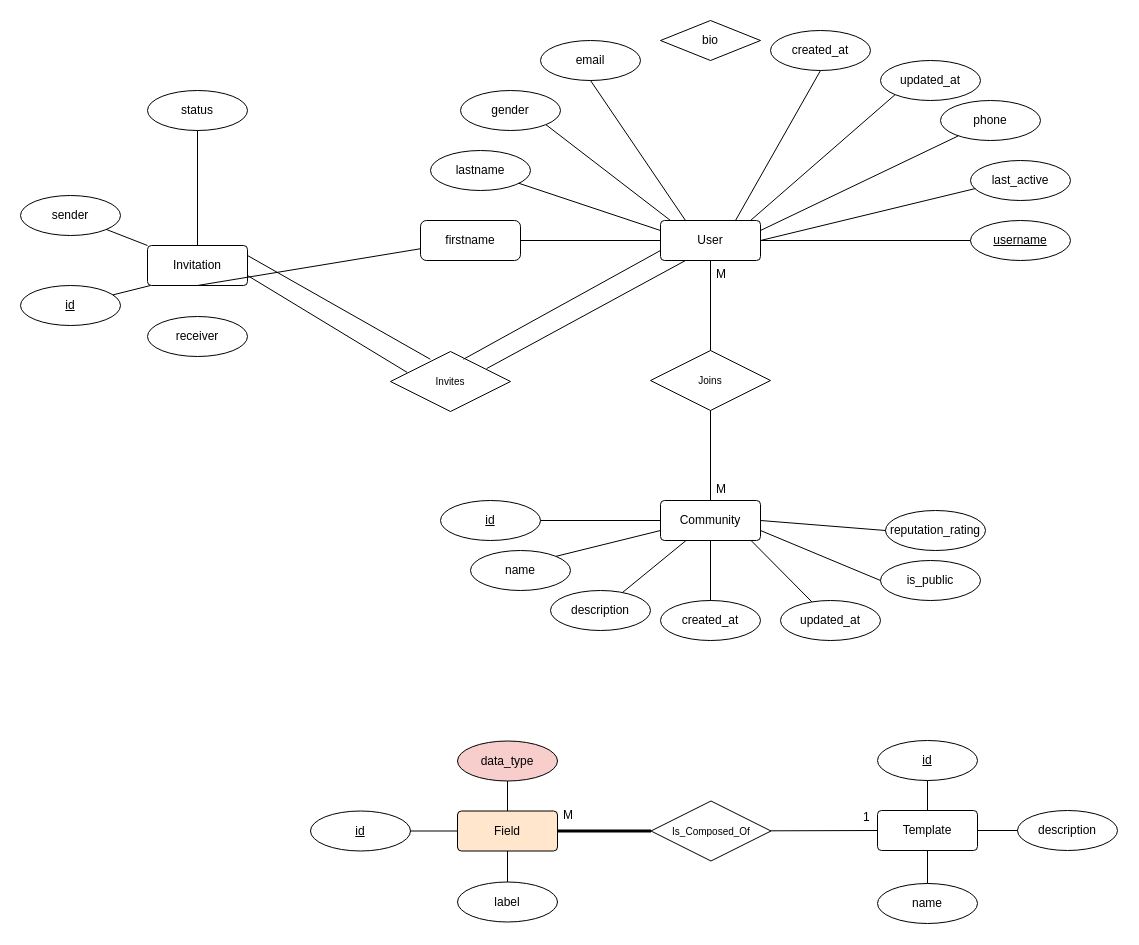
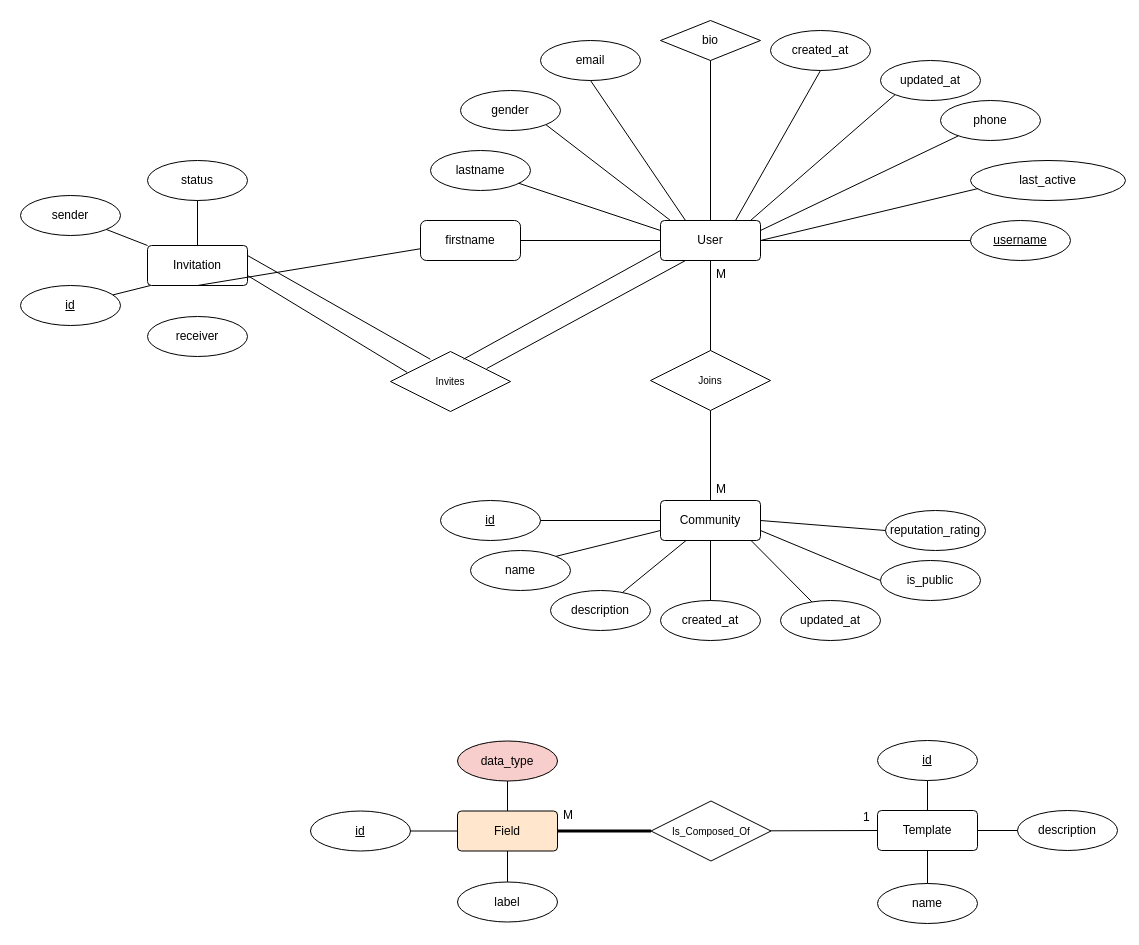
node "status": moved (198, 111) -> (198, 181)
edge "bio" -- "User": added
node "last_active": size 100x40 -> 155x40
